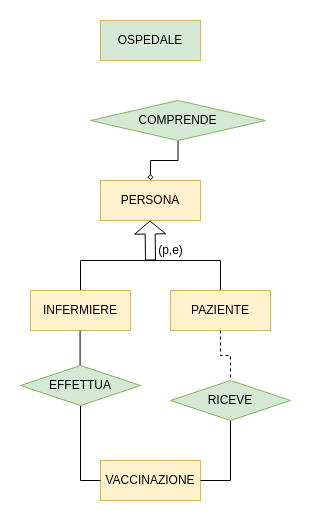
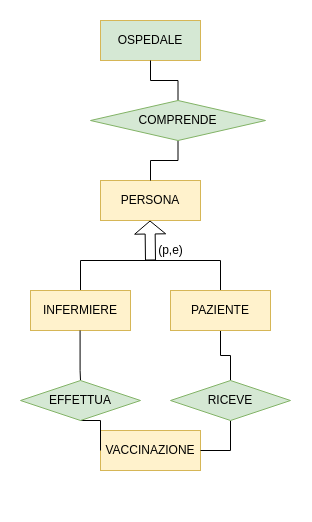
edge "OSPEDALE" -- "COMPRENDE": added
edge "COMPRENDE" -> "PERSONA": arrowhead diamond -> none
edge "PAZIENTE" -- "RICEVE": style dashed -> solid
node "EFFETTUA": moved (81, 386) -> (81, 401)
node "VACCINAZIONE": moved (151, 481) -> (151, 451)
